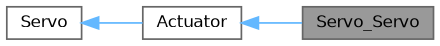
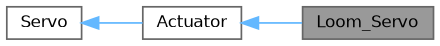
node "Servo_Servo": label "Servo_Servo" -> "Loom_Servo"
